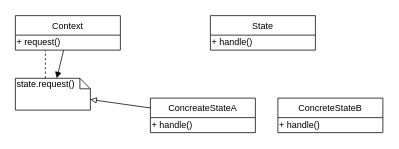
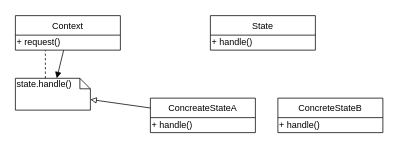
node "state.request()": label "state.request()" -> "state.handle()"
